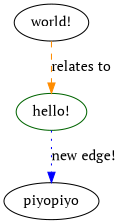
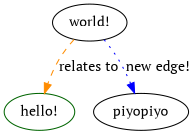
edge "hello!" -> "piyopiyo": now "world!" -> "piyopiyo"
